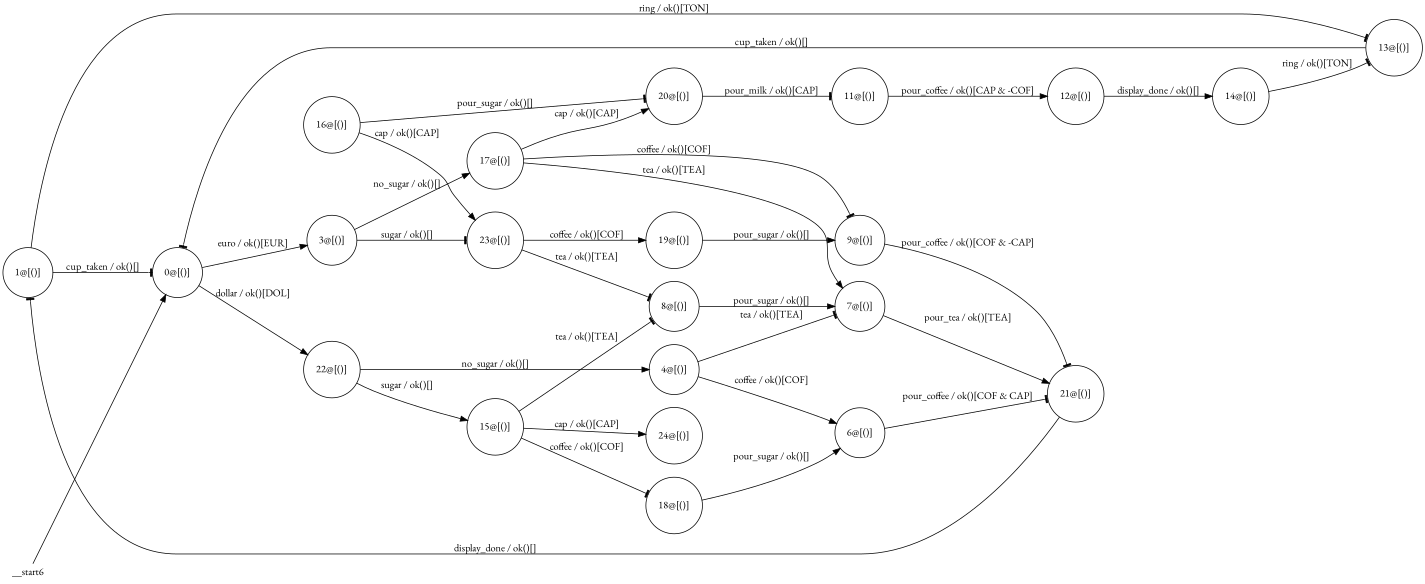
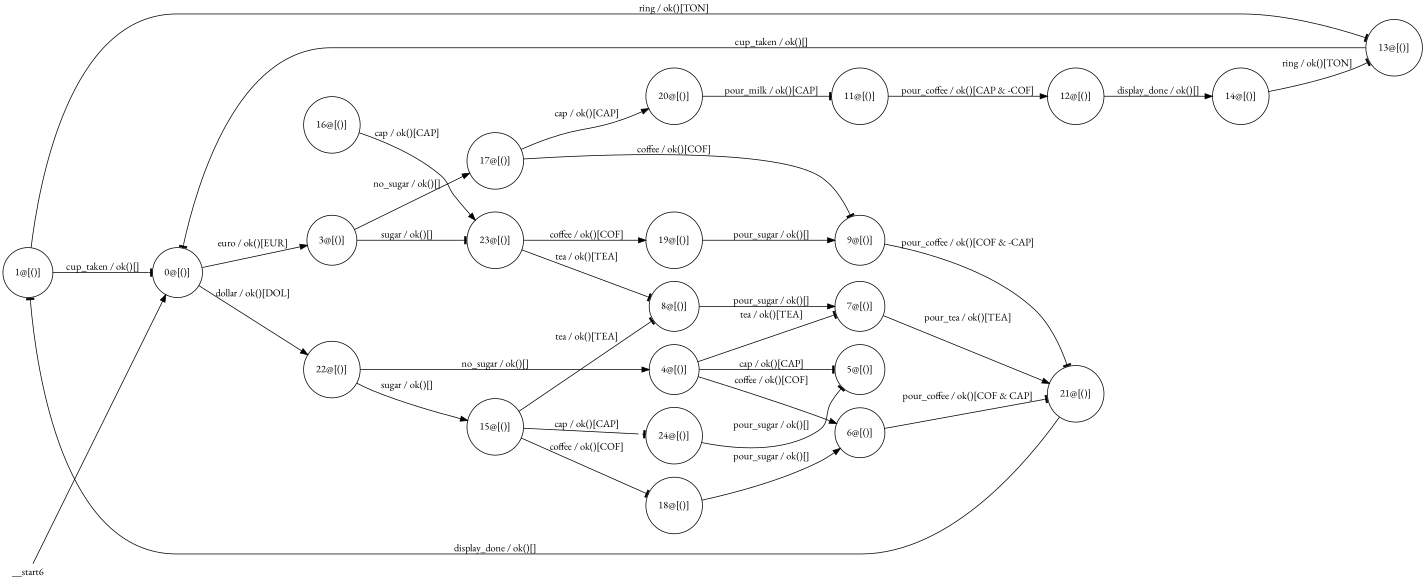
edge "16@[()]" -> "20@[()]": removed, label "pour_sugar / ok()[]"
edge "17@[()]" -> "7@[()]": removed, label "tea / ok()[TEA]"
node "5@[()]": added
edge "15@[()]" -> "24@[()]": arrowhead normal -> tee
